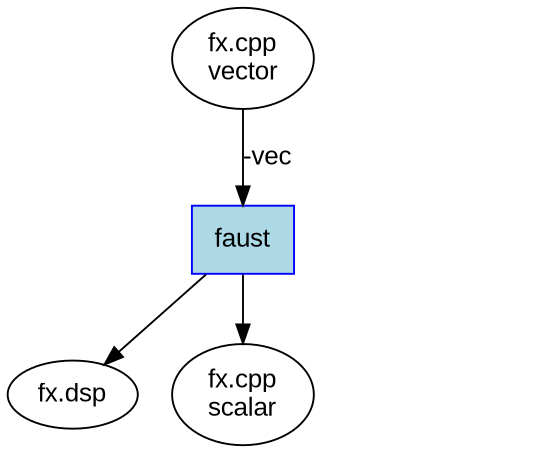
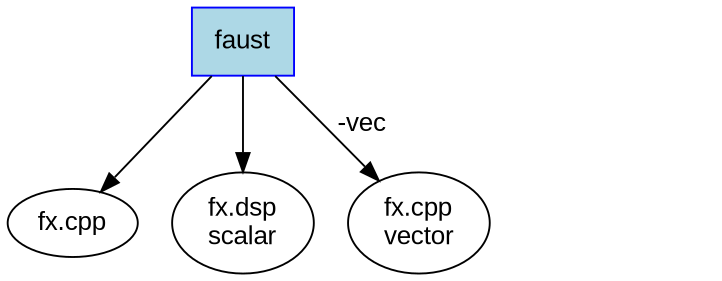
edge "fx.cpp vector" -> "faust": reversed
node "fx.dsp": label "fx.dsp" -> "fx.cpp"
node "fx.cpp scalar": label "fx.cpp scalar" -> "fx.dsp scalar"
